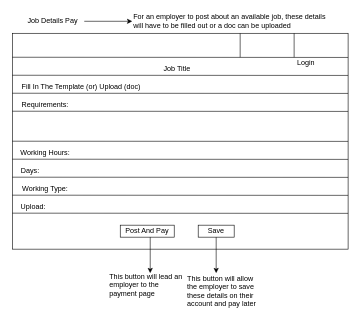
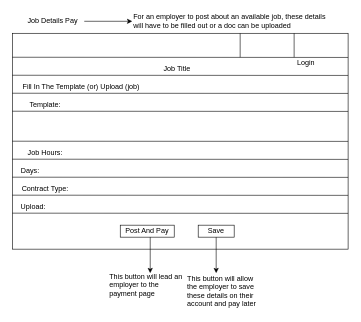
node "Fill In The Template (or) Upload (doc)": label "Fill In The Template (or) Upload (doc)" -> "Fill In The Template (or) Upload (job)"
node "Requirements:": label "Requirements:" -> "Template:"
node "Working Hours:": label "Working Hours:" -> "Job Hours:"
node "Working Type:": label "Working Type:" -> "Contract Type:"
